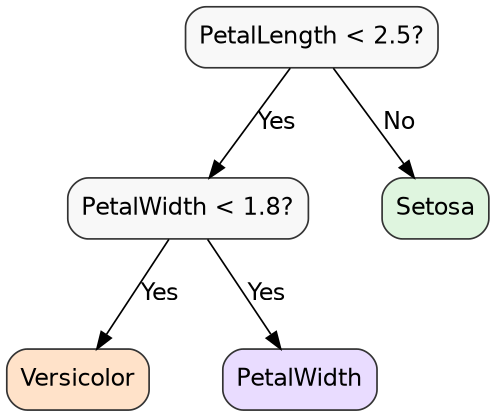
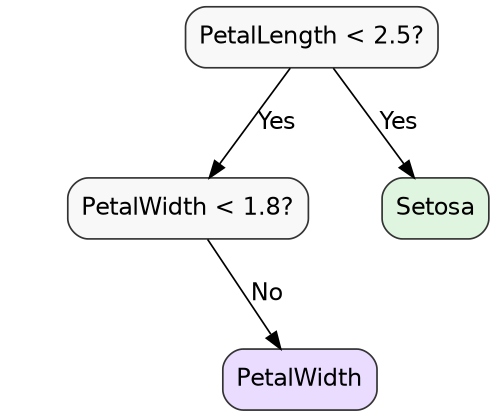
edge "PetalLength < 2.5?" -> "Setosa": label "No" -> "Yes"
edge "PetalWidth < 1.8?" -> "PetalWidth": label "Yes" -> "No"
node "Versicolor": removed
